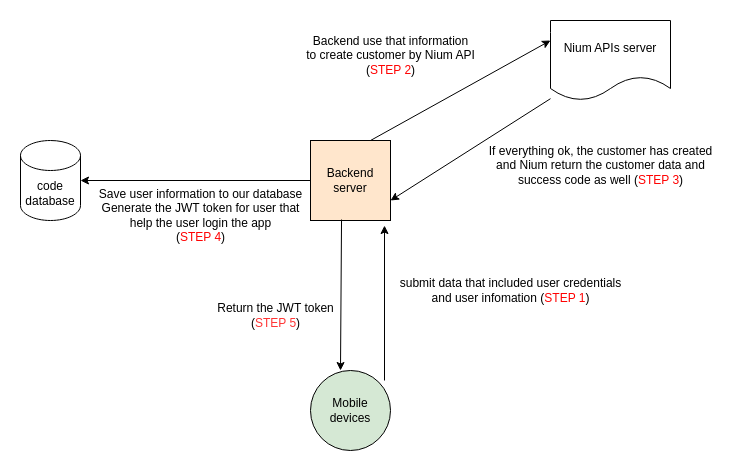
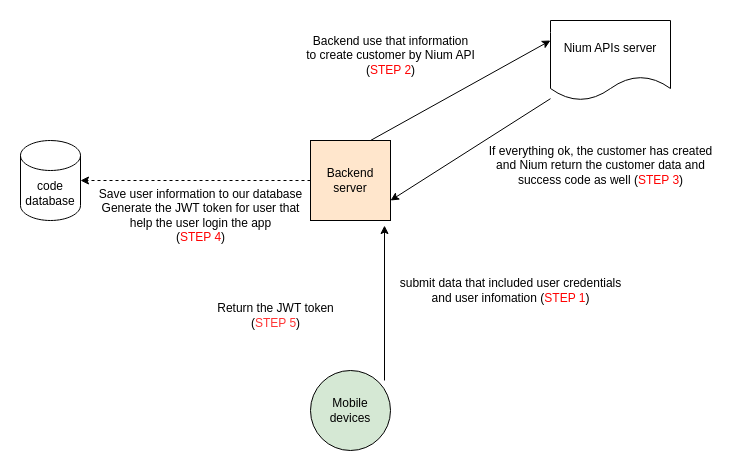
edge "Backend server" -> "code database": style solid -> dashed
edge "Backend server" -> "Mobile devices": removed
